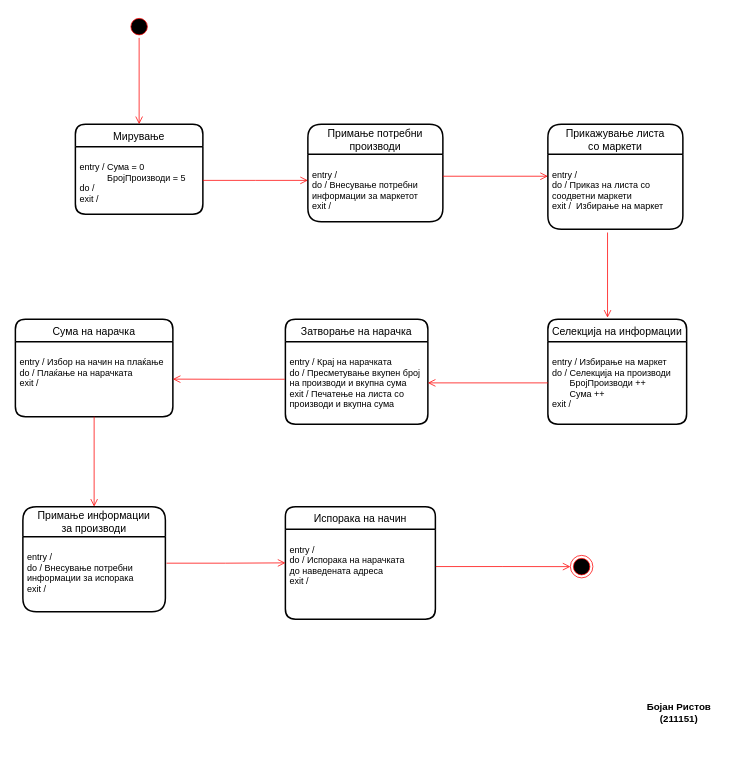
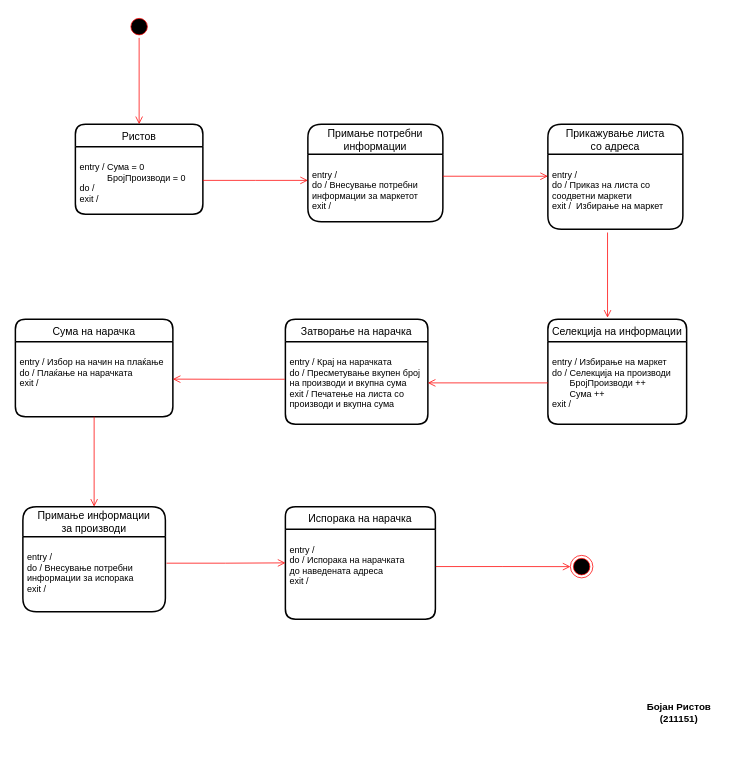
node "Примање потребни производи": label "Примање потребни производи" -> "Примање потребни информации"
node "Прикажување листа со маркети": label "Прикажување листа со маркети" -> "Прикажување листа со адреса"
node "Мирување": label "Мирување" -> "Ристов"
node "entry / Сума = 0 БројПроизводи = 5 do / exit /": label "entry / Сума = 0 БројПроизводи = 5 do / exit /" -> "entry / Сума = 0 БројПроизводи = 0 do / exit /"
node "Испорака на начин": label "Испорака на начин" -> "Испорака на нарачка"
